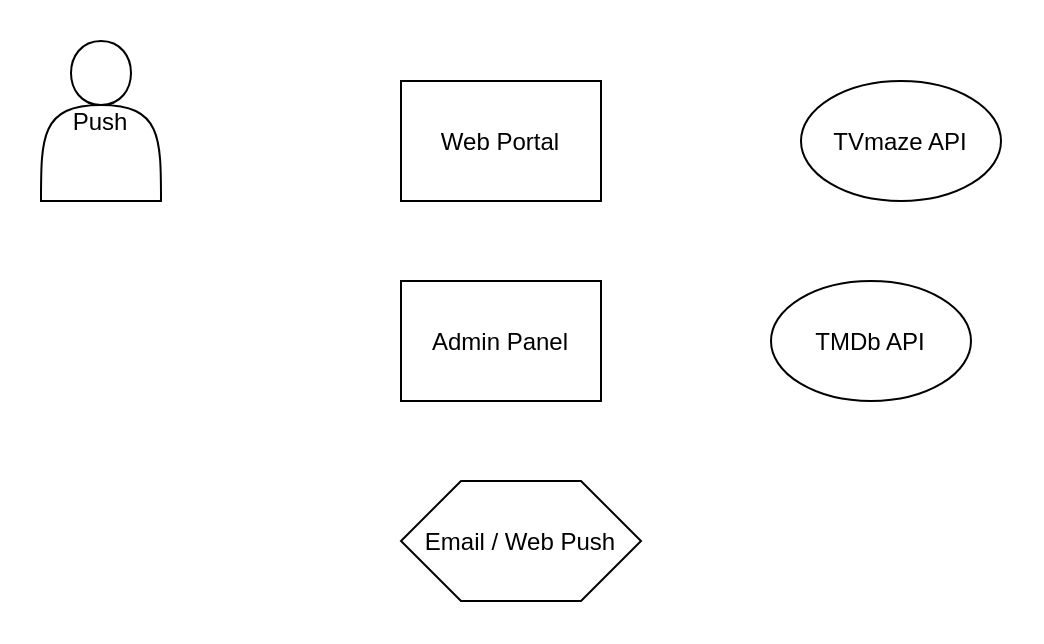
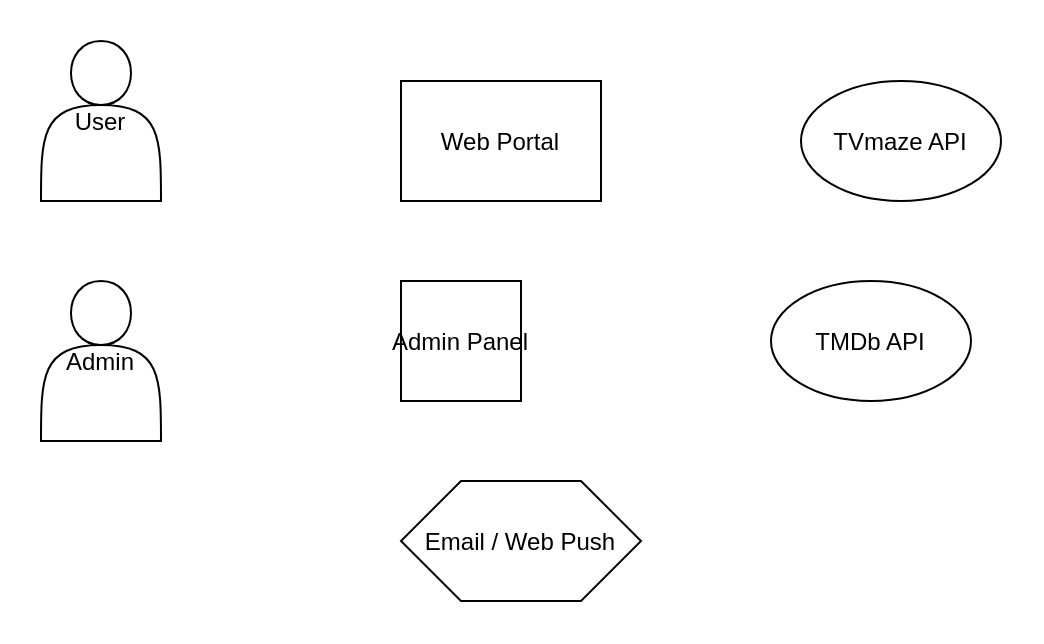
node "Push": label "Push" -> "User"
node "Admin Panel": size 200x120 -> 120x120
node "Admin": added
